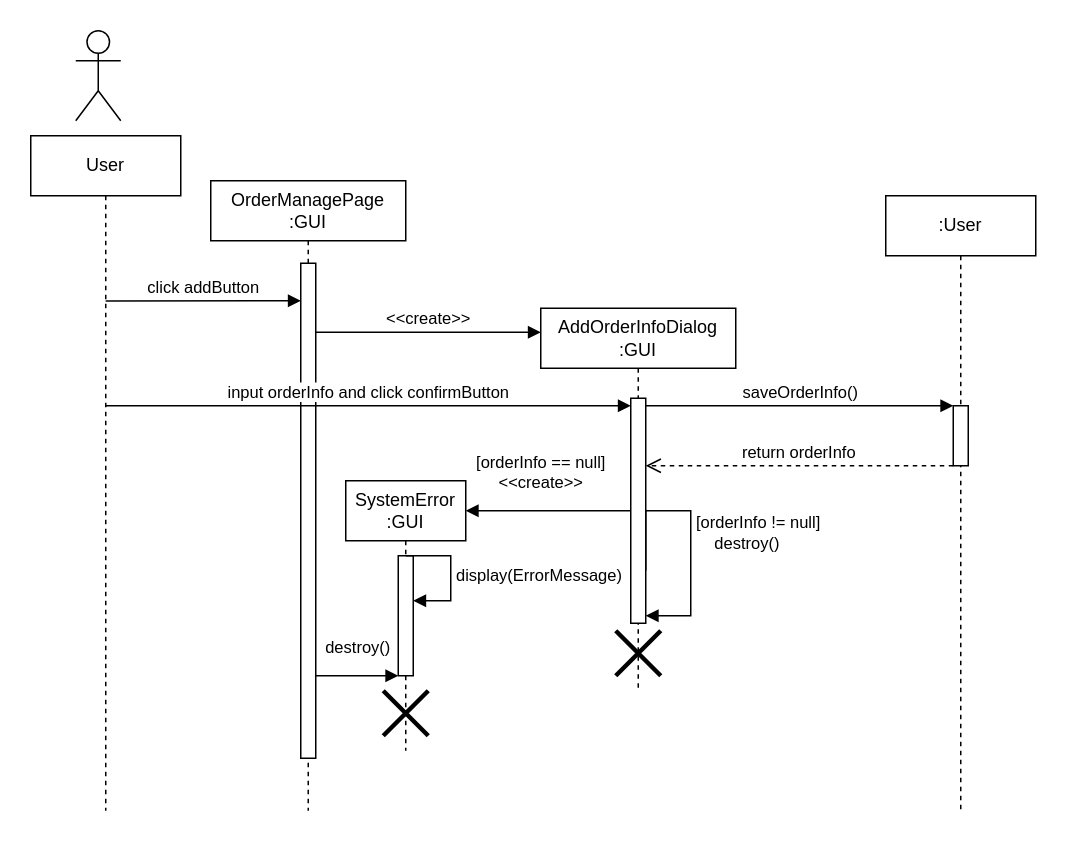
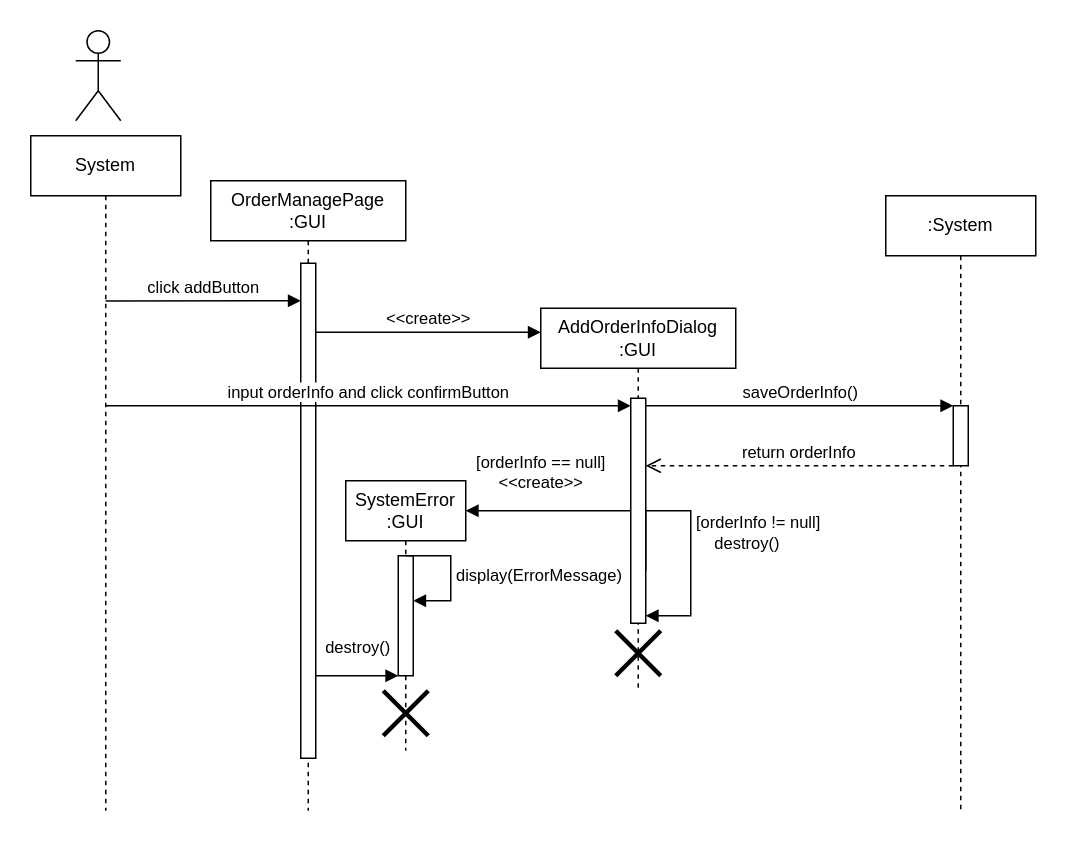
node "User": label "User" -> "System"
node ":User": label ":User" -> ":System"
